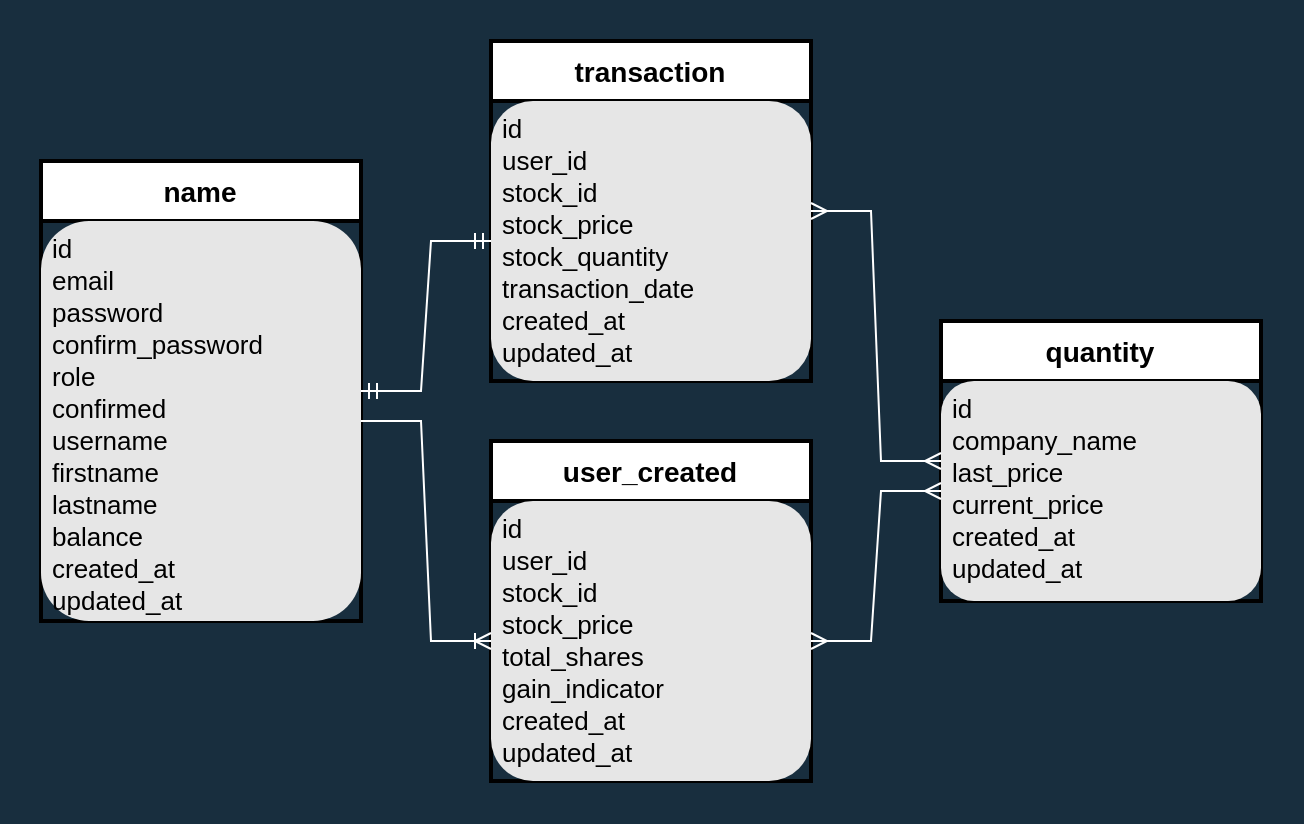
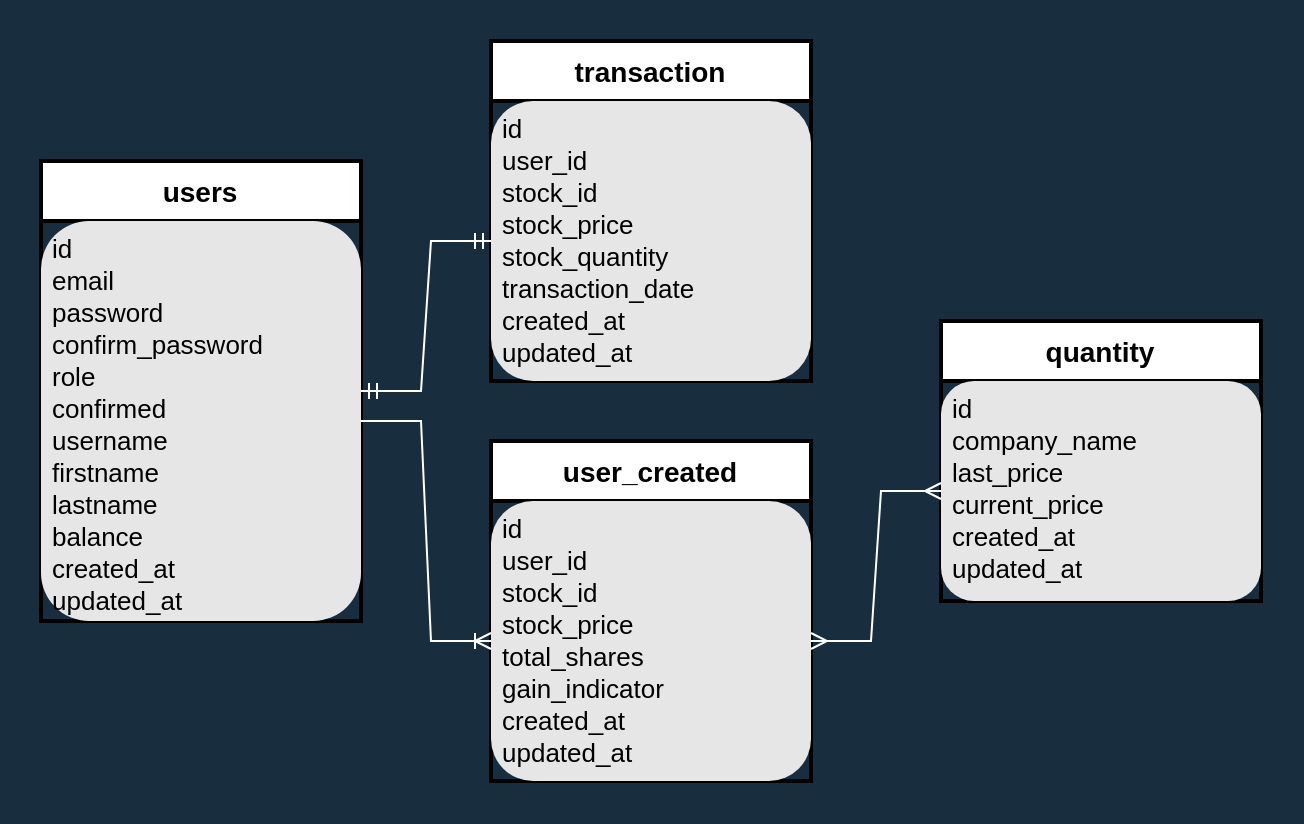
node "name": label "name" -> "users"
edge "transaction" -- "quantity": removed
